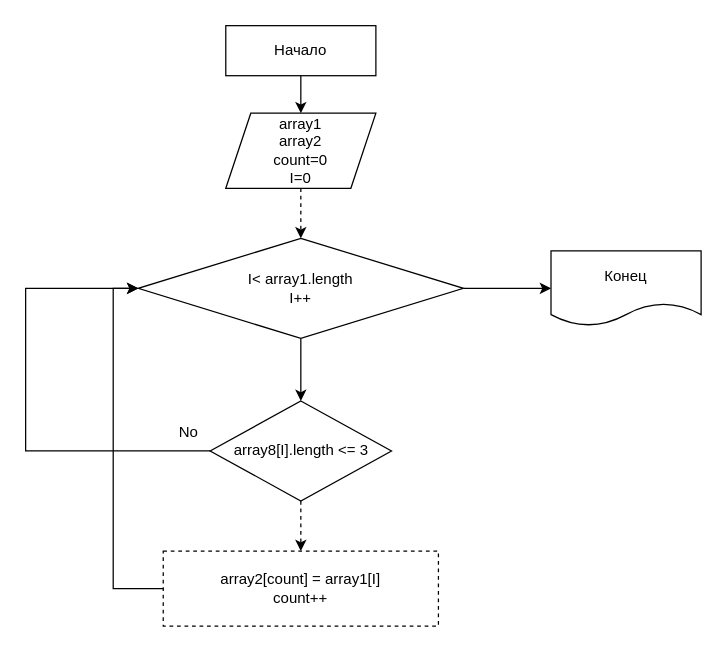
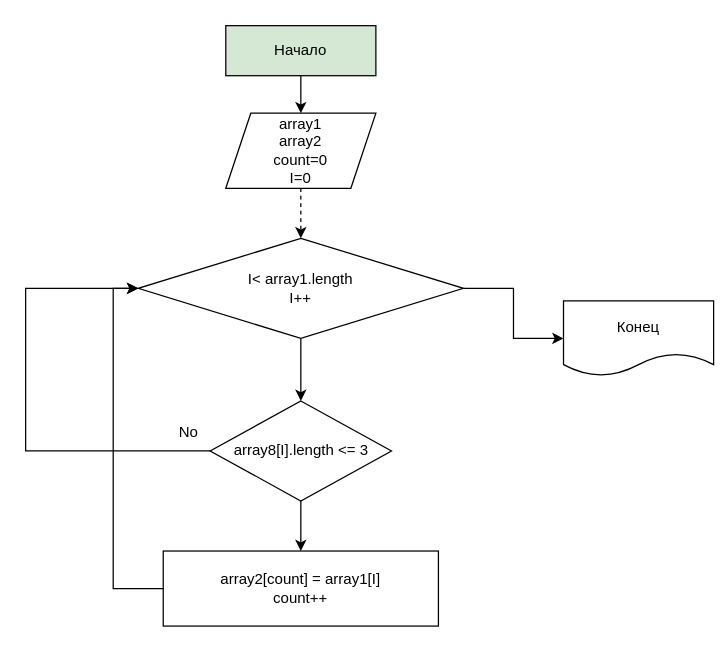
node "Начало": fillcolor #ffffff -> #d5e8d4
node "Конец": moved (626, 288) -> (638, 338)
edge "array8[I].length <= 3" -> "array2[count] = array1[I] count++": style dashed -> solid
node "array2[count] = array1[I] count++": style dashed -> solid
